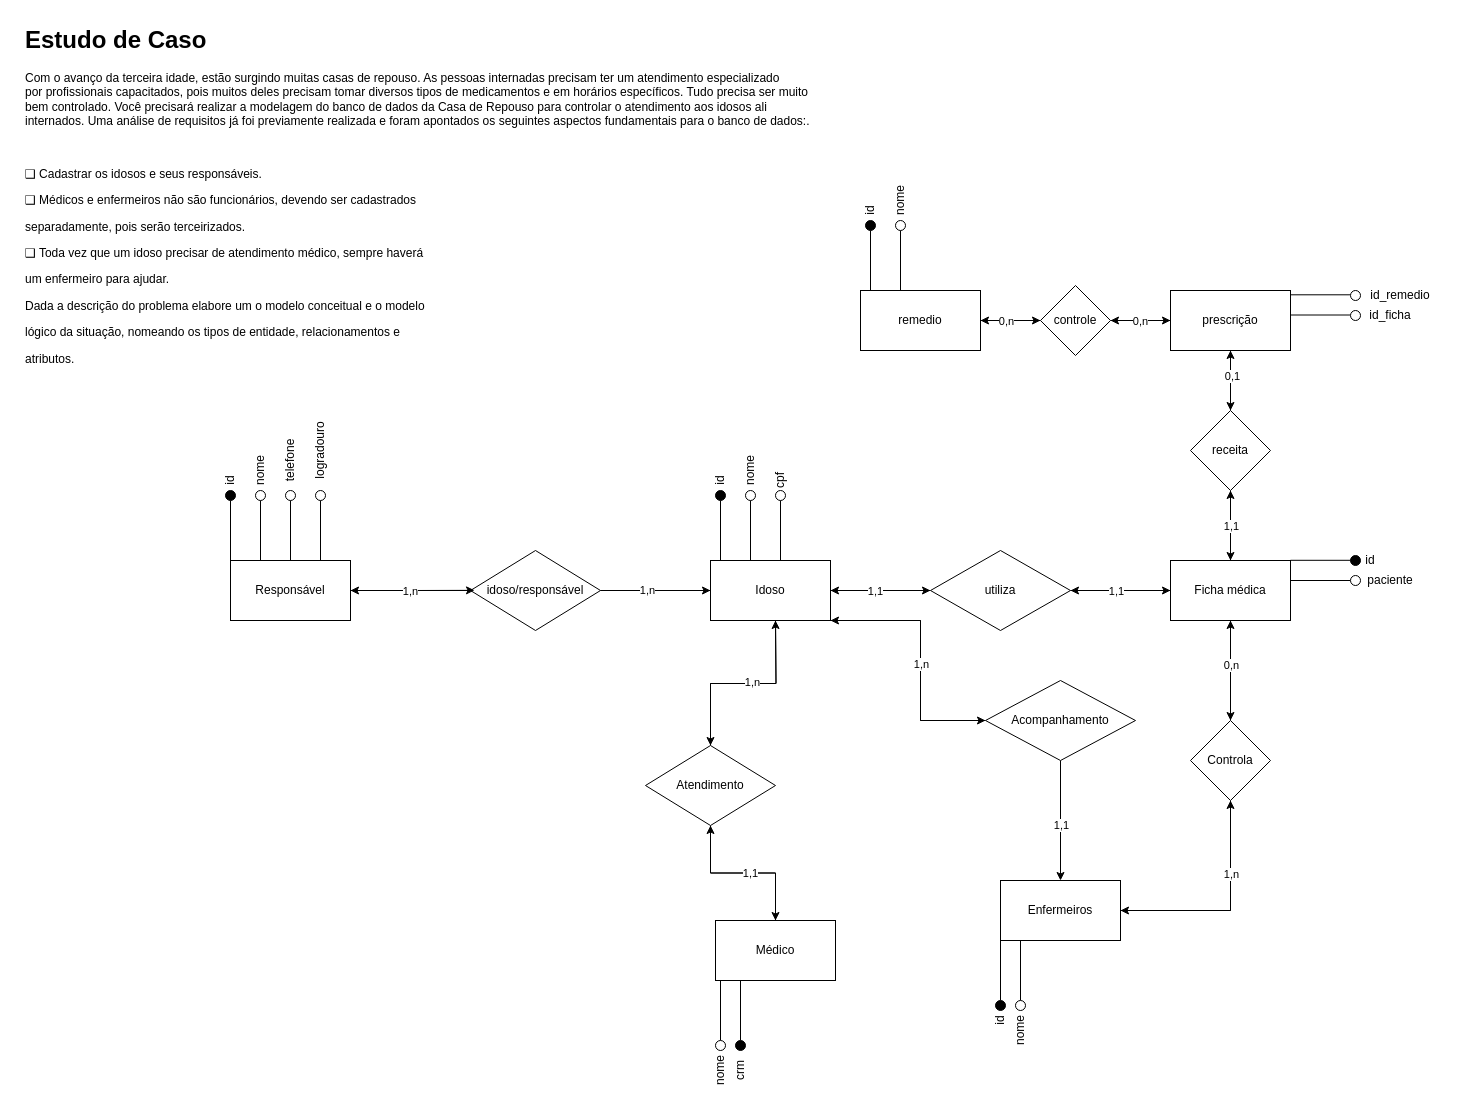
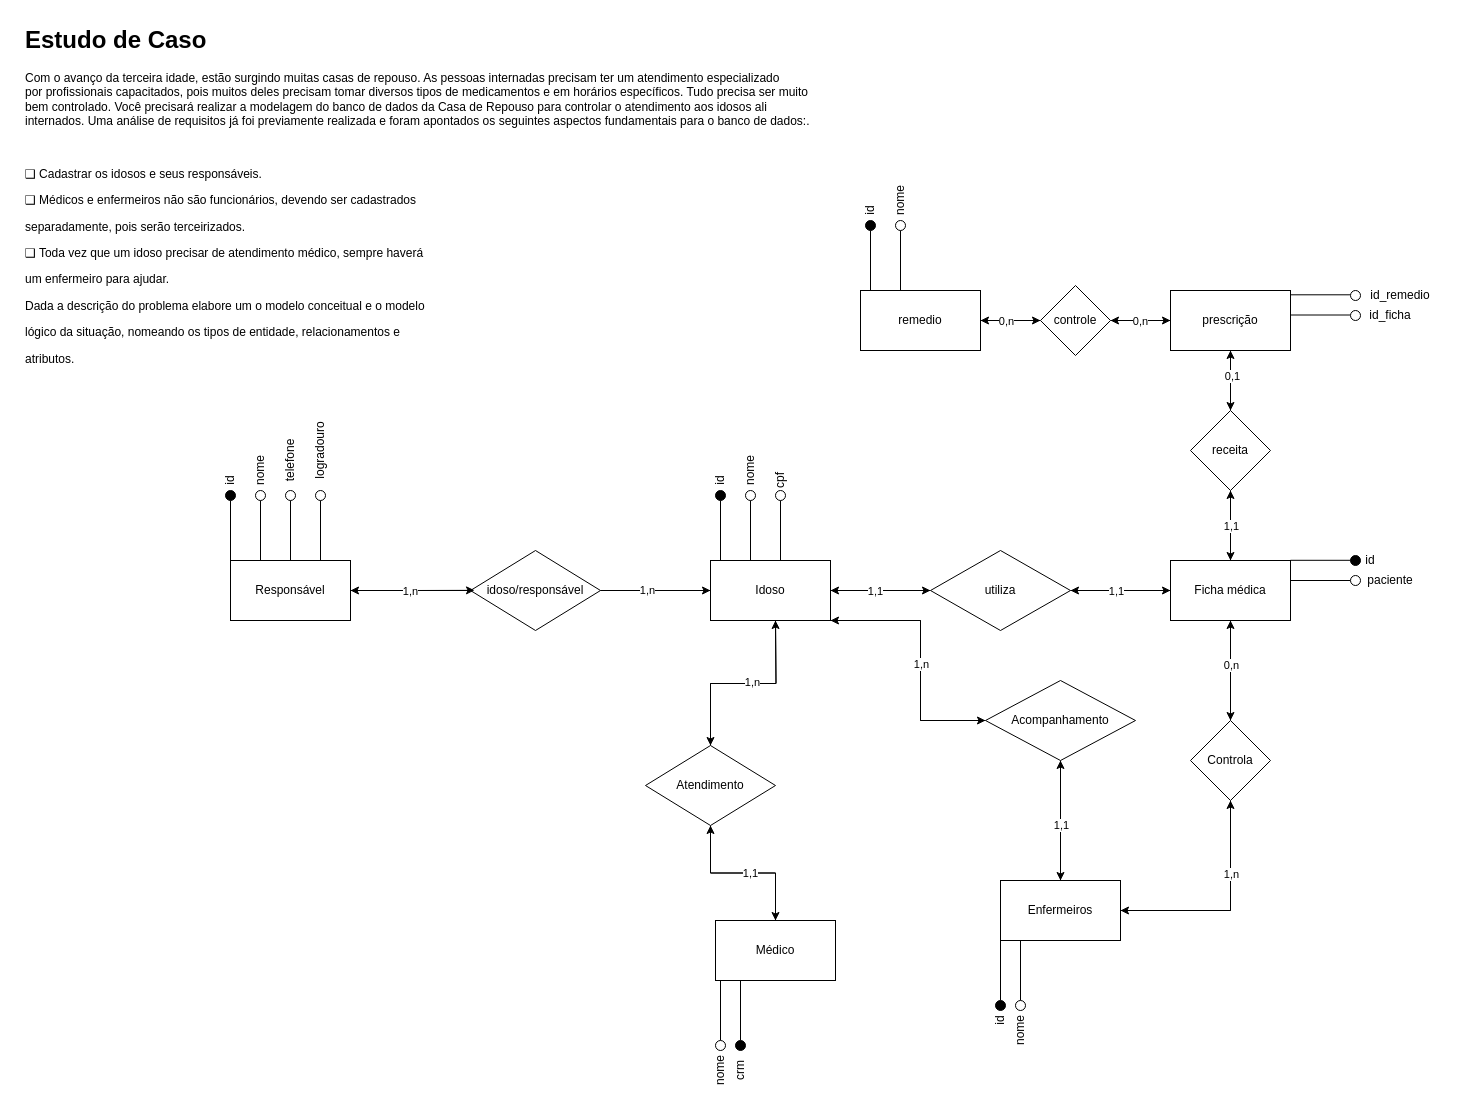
edge "Enfermeiros" -> "Acompanhamento": added
